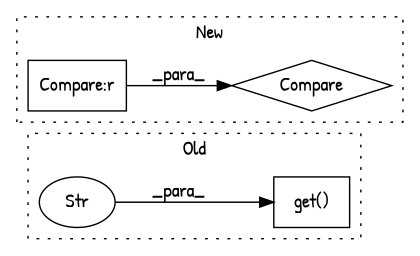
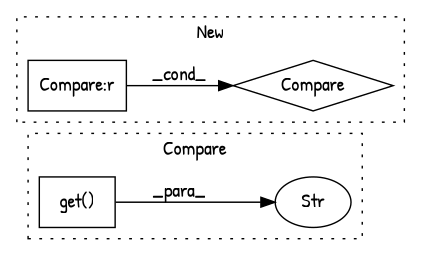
edge "Compare:r" -> "Compare": label "_para_" -> "_cond_"
cluster "Old": label "Old" -> "Compare"
edge "Str" -> "get()": reversed
